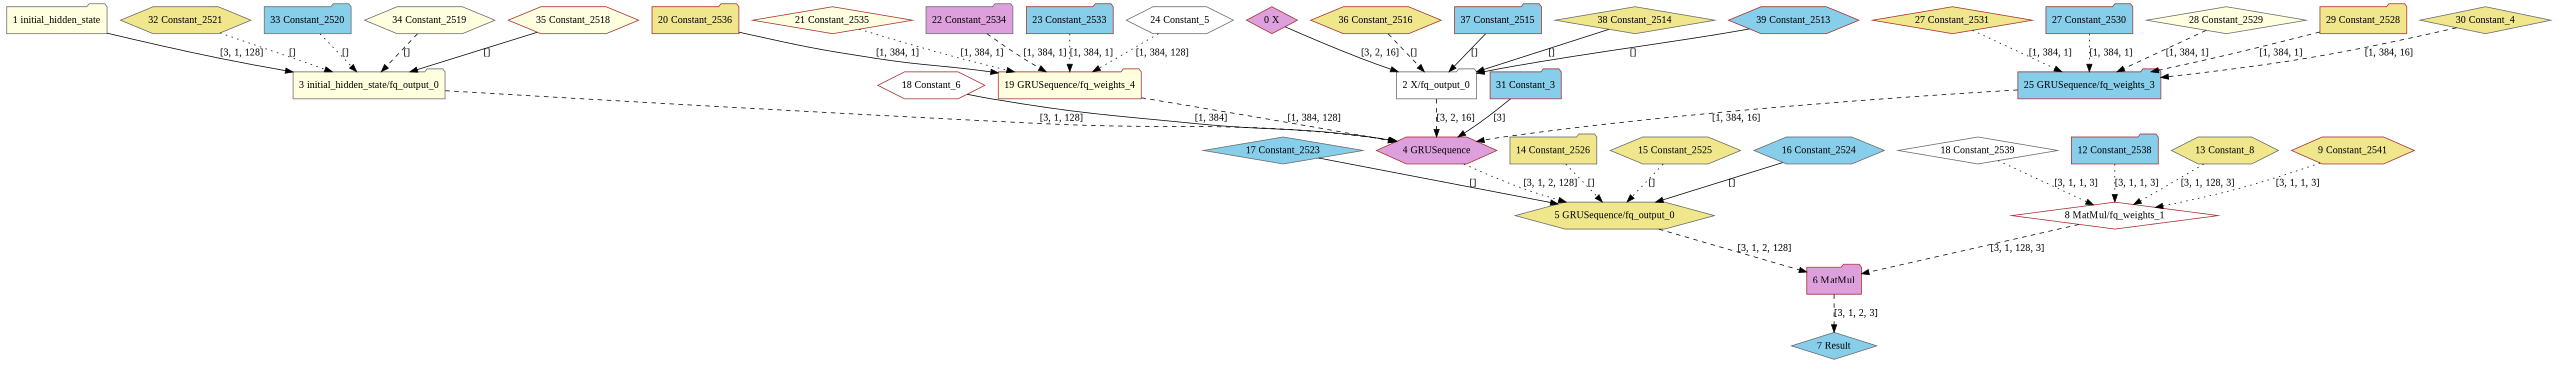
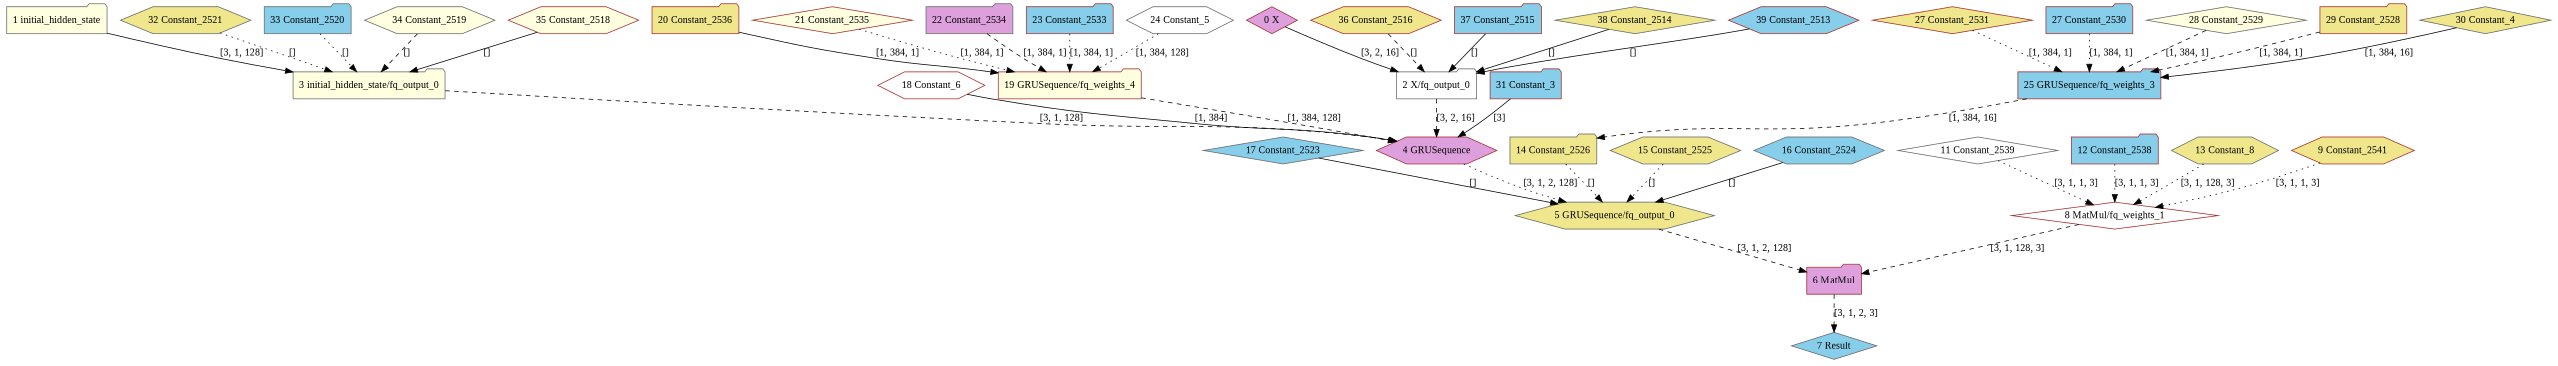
edge "30 Constant_4" -> "25 GRUSequence/fq_weights_3": style dashed -> solid
edge "25 GRUSequence/fq_weights_3" -> "4 GRUSequence": now "25 GRUSequence/fq_weights_3" -> "14 Constant_2526"
node "18 Constant_2539": label "18 Constant_2539" -> "11 Constant_2539"
